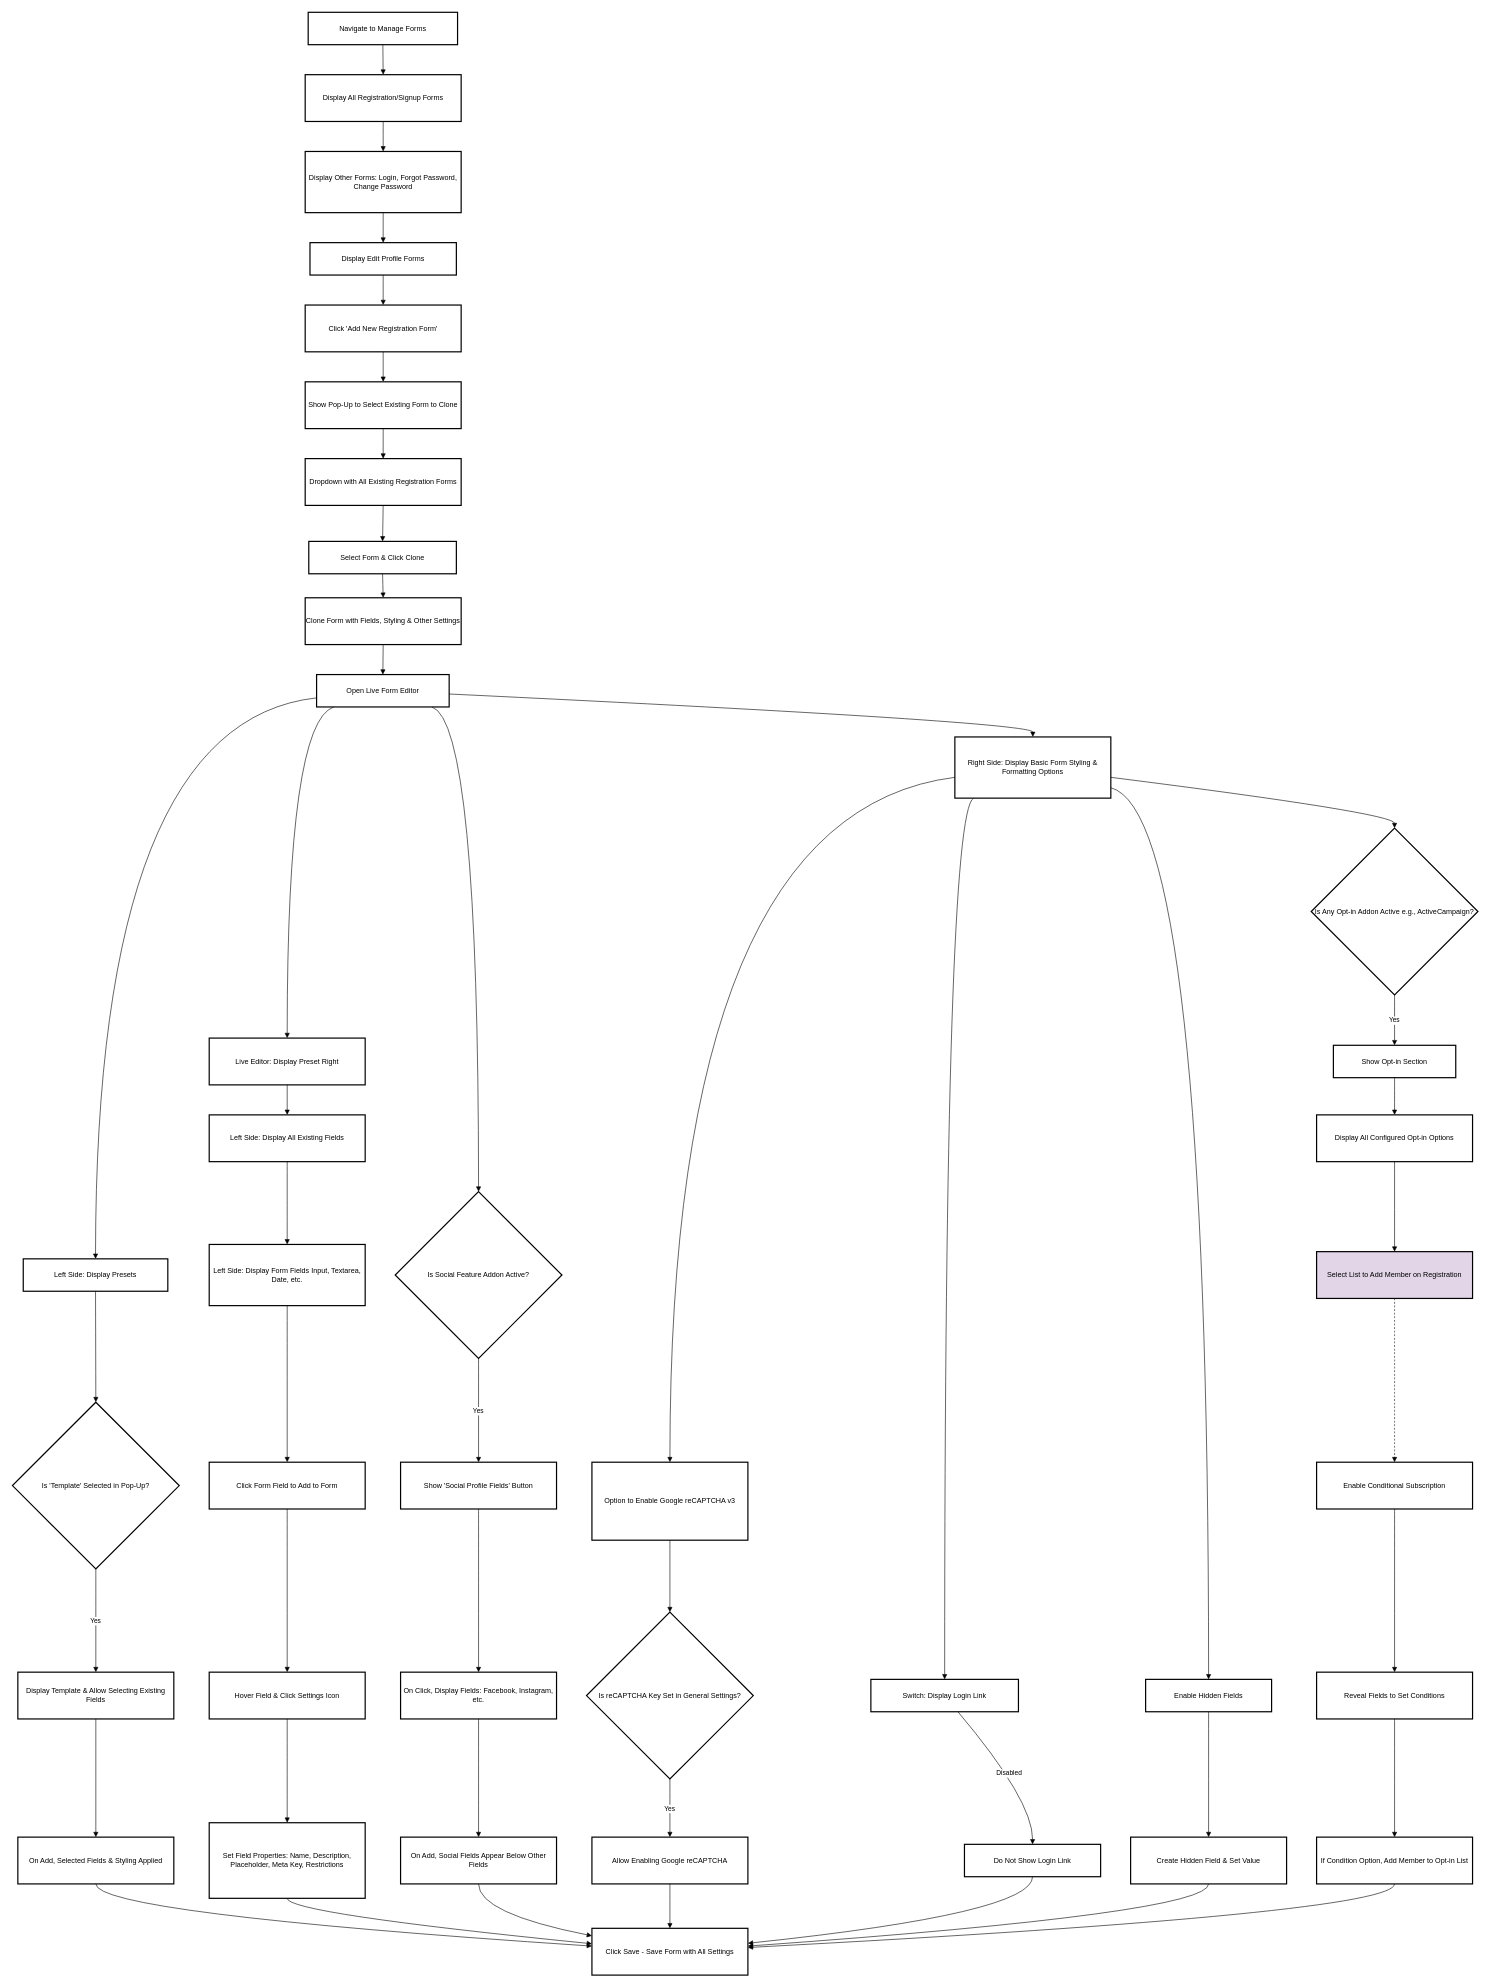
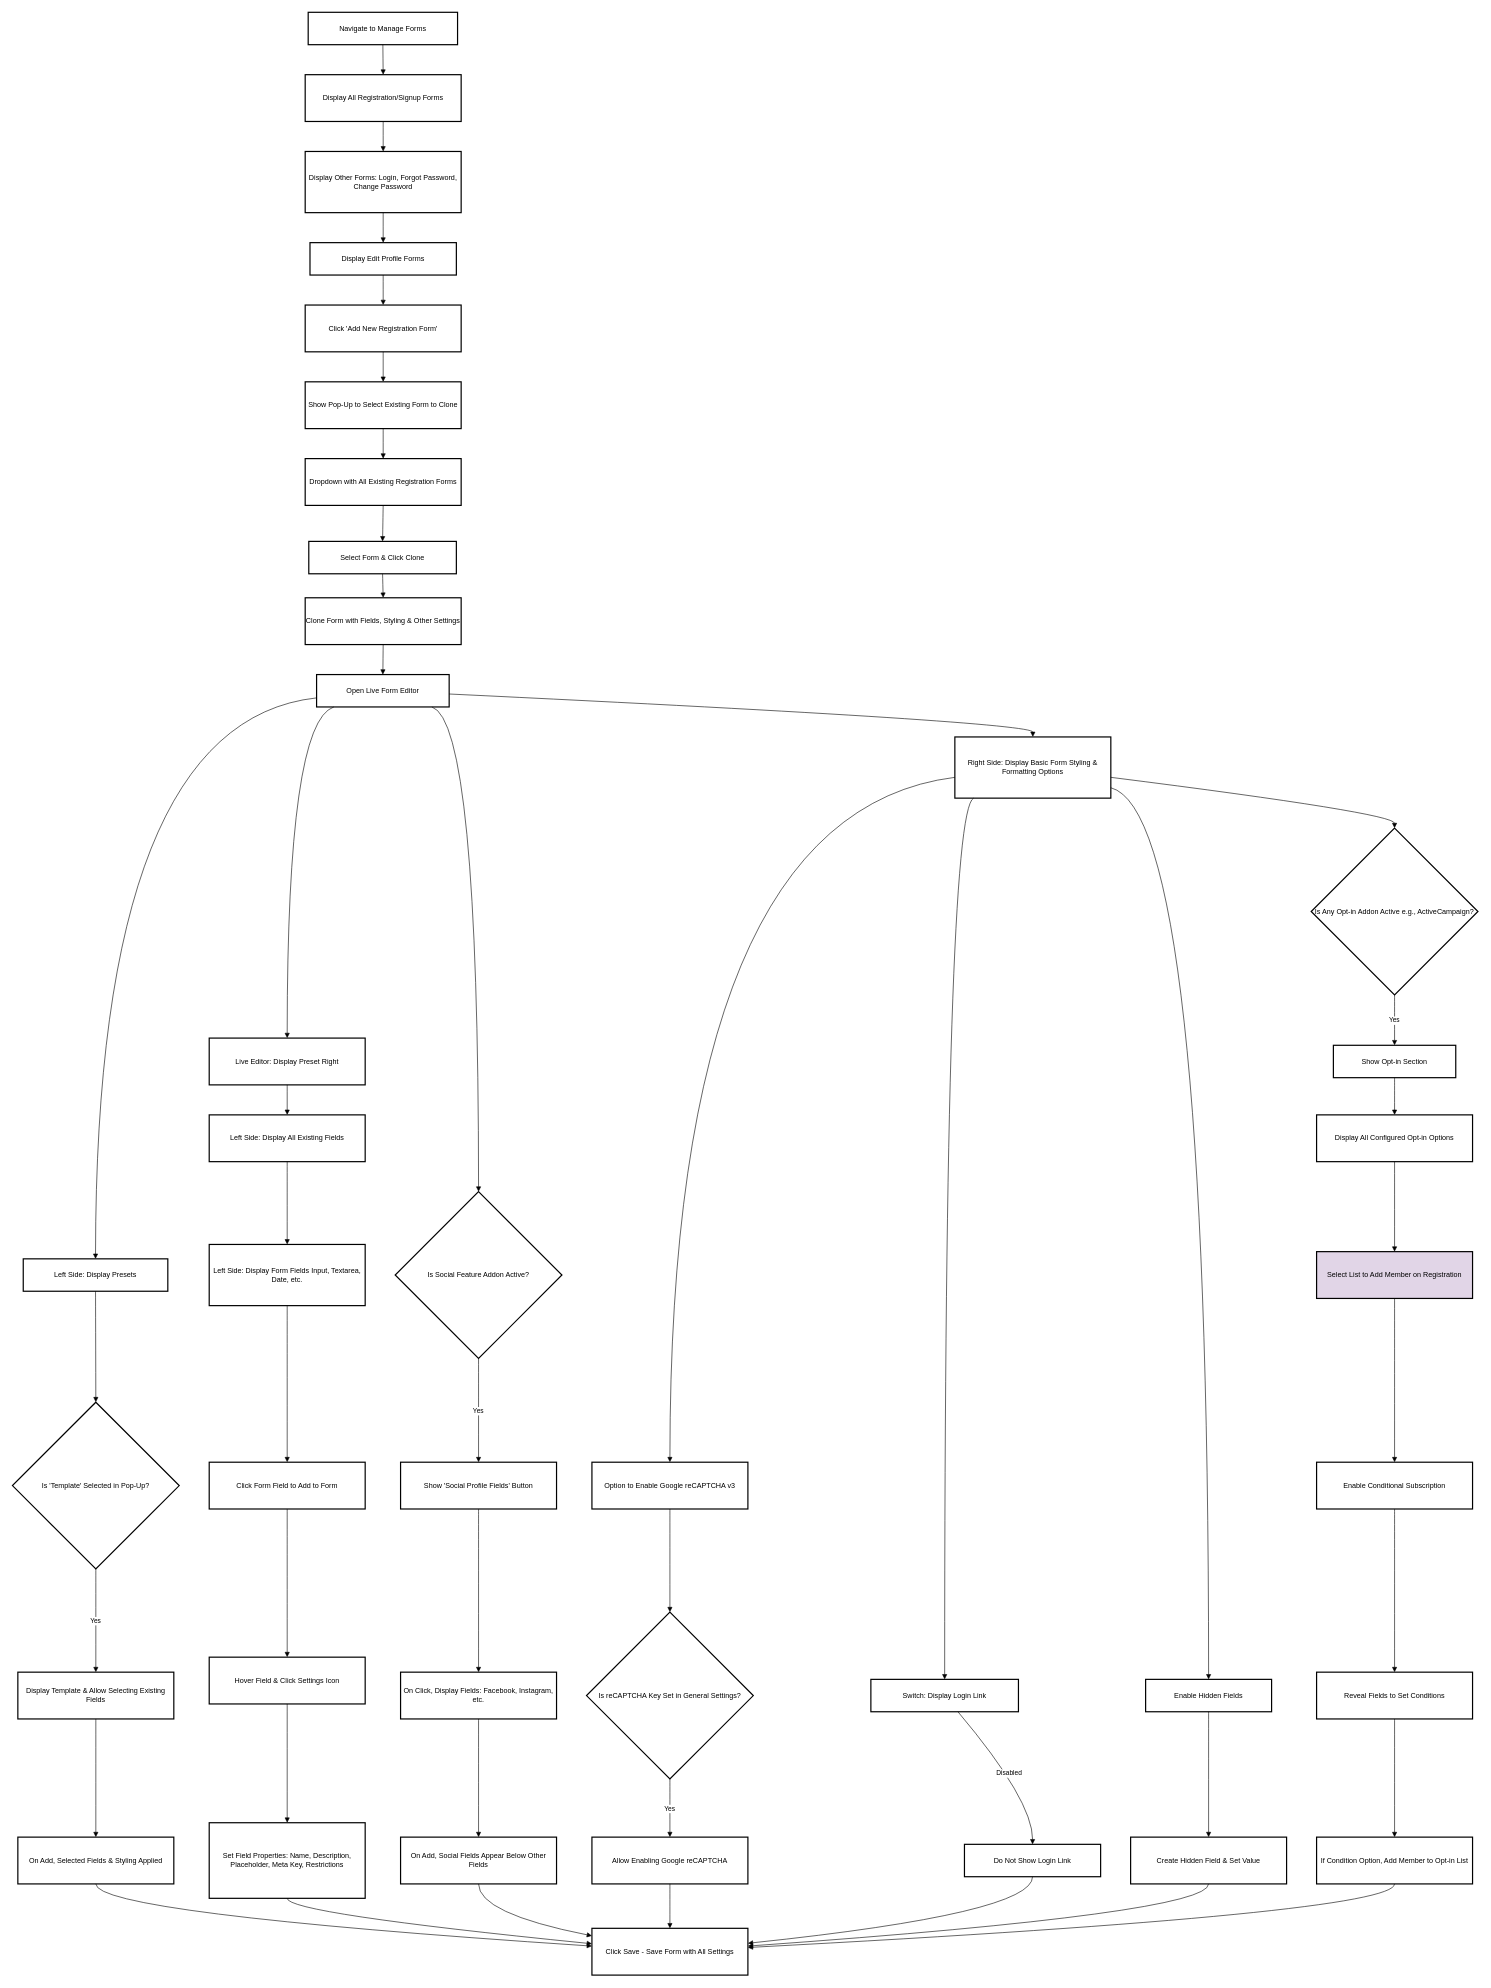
edge "Select List to Add Member on Registration" -> "Enable Conditional Subscription": style dashed -> solid
node "Option to Enable Google reCAPTCHA v3": size 156x78 -> 156x47
node "Hover Field & Click Settings Icon": moved (287, 1696) -> (287, 1681)
